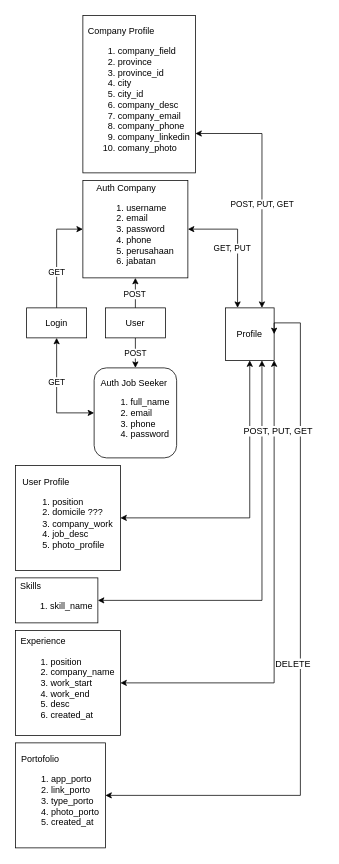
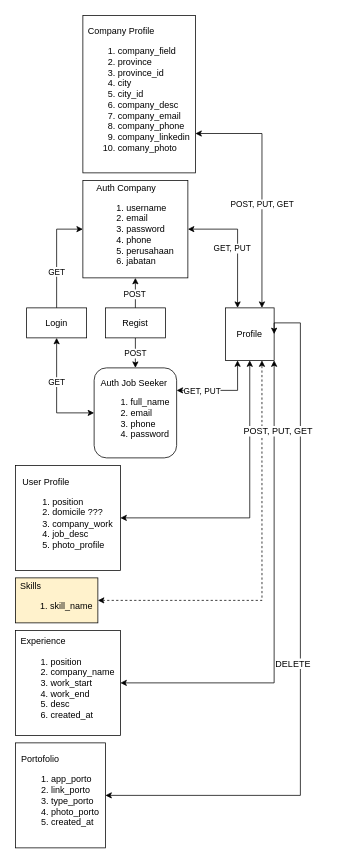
node "User": label "User" -> "Regist"
edge "Profile" -- "Auth Job Seeker full_name email phone password": added, label "GET, PUT"
edge "Profile" -- "Skills skill_name": style solid -> dashed
node "Skills skill_name": fillcolor #ffffff -> #fff2cc
